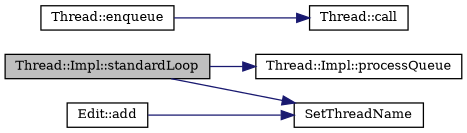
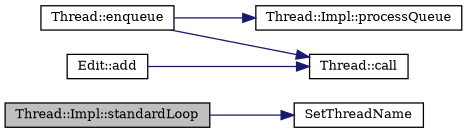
edge "Thread::Impl::standardLoop" -> "Thread::Impl::processQueue": now "Thread::enqueue" -> "Thread::Impl::processQueue"
edge "Edit::add" -> "SetThreadName": now "Edit::add" -> "Thread::call"
